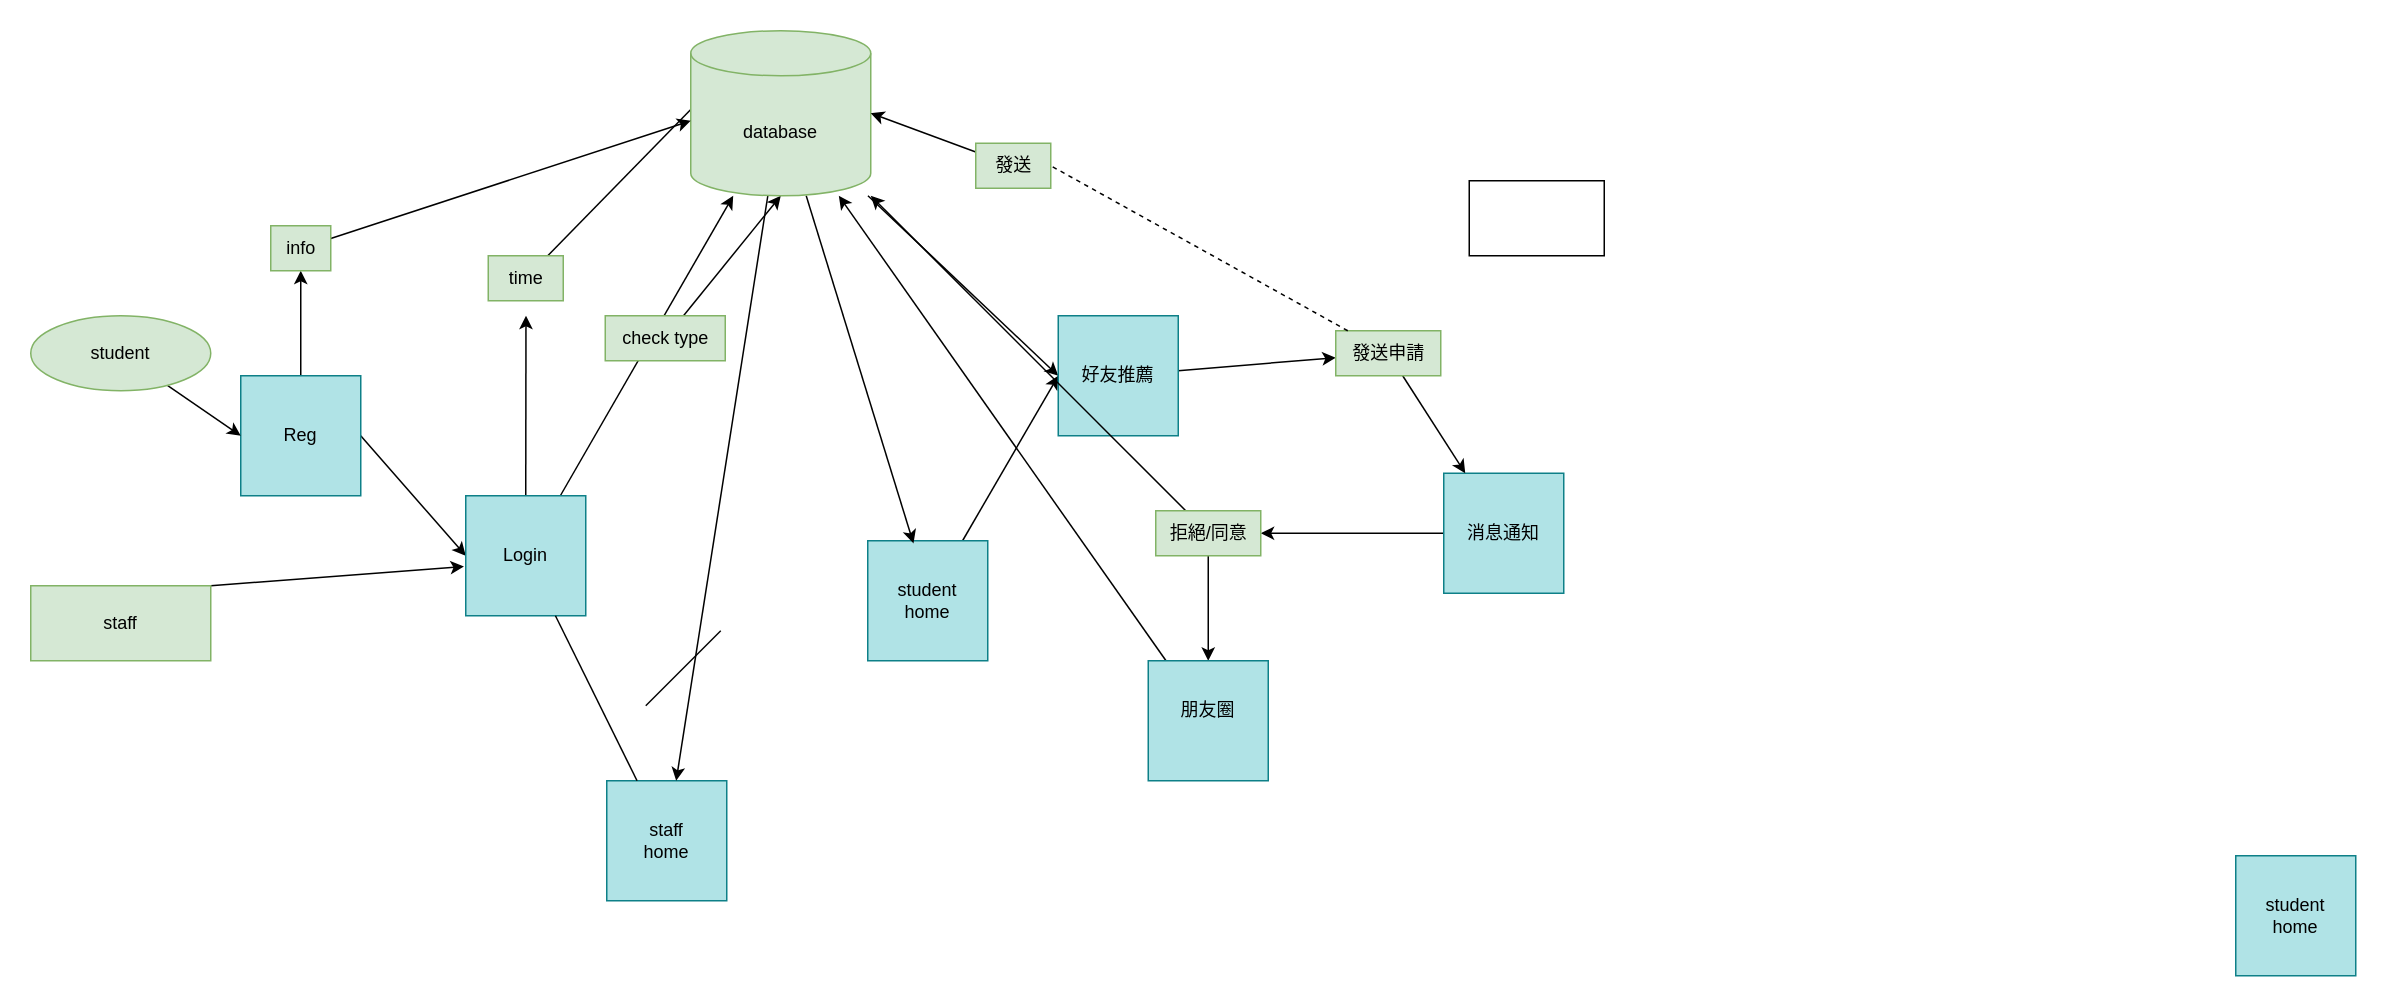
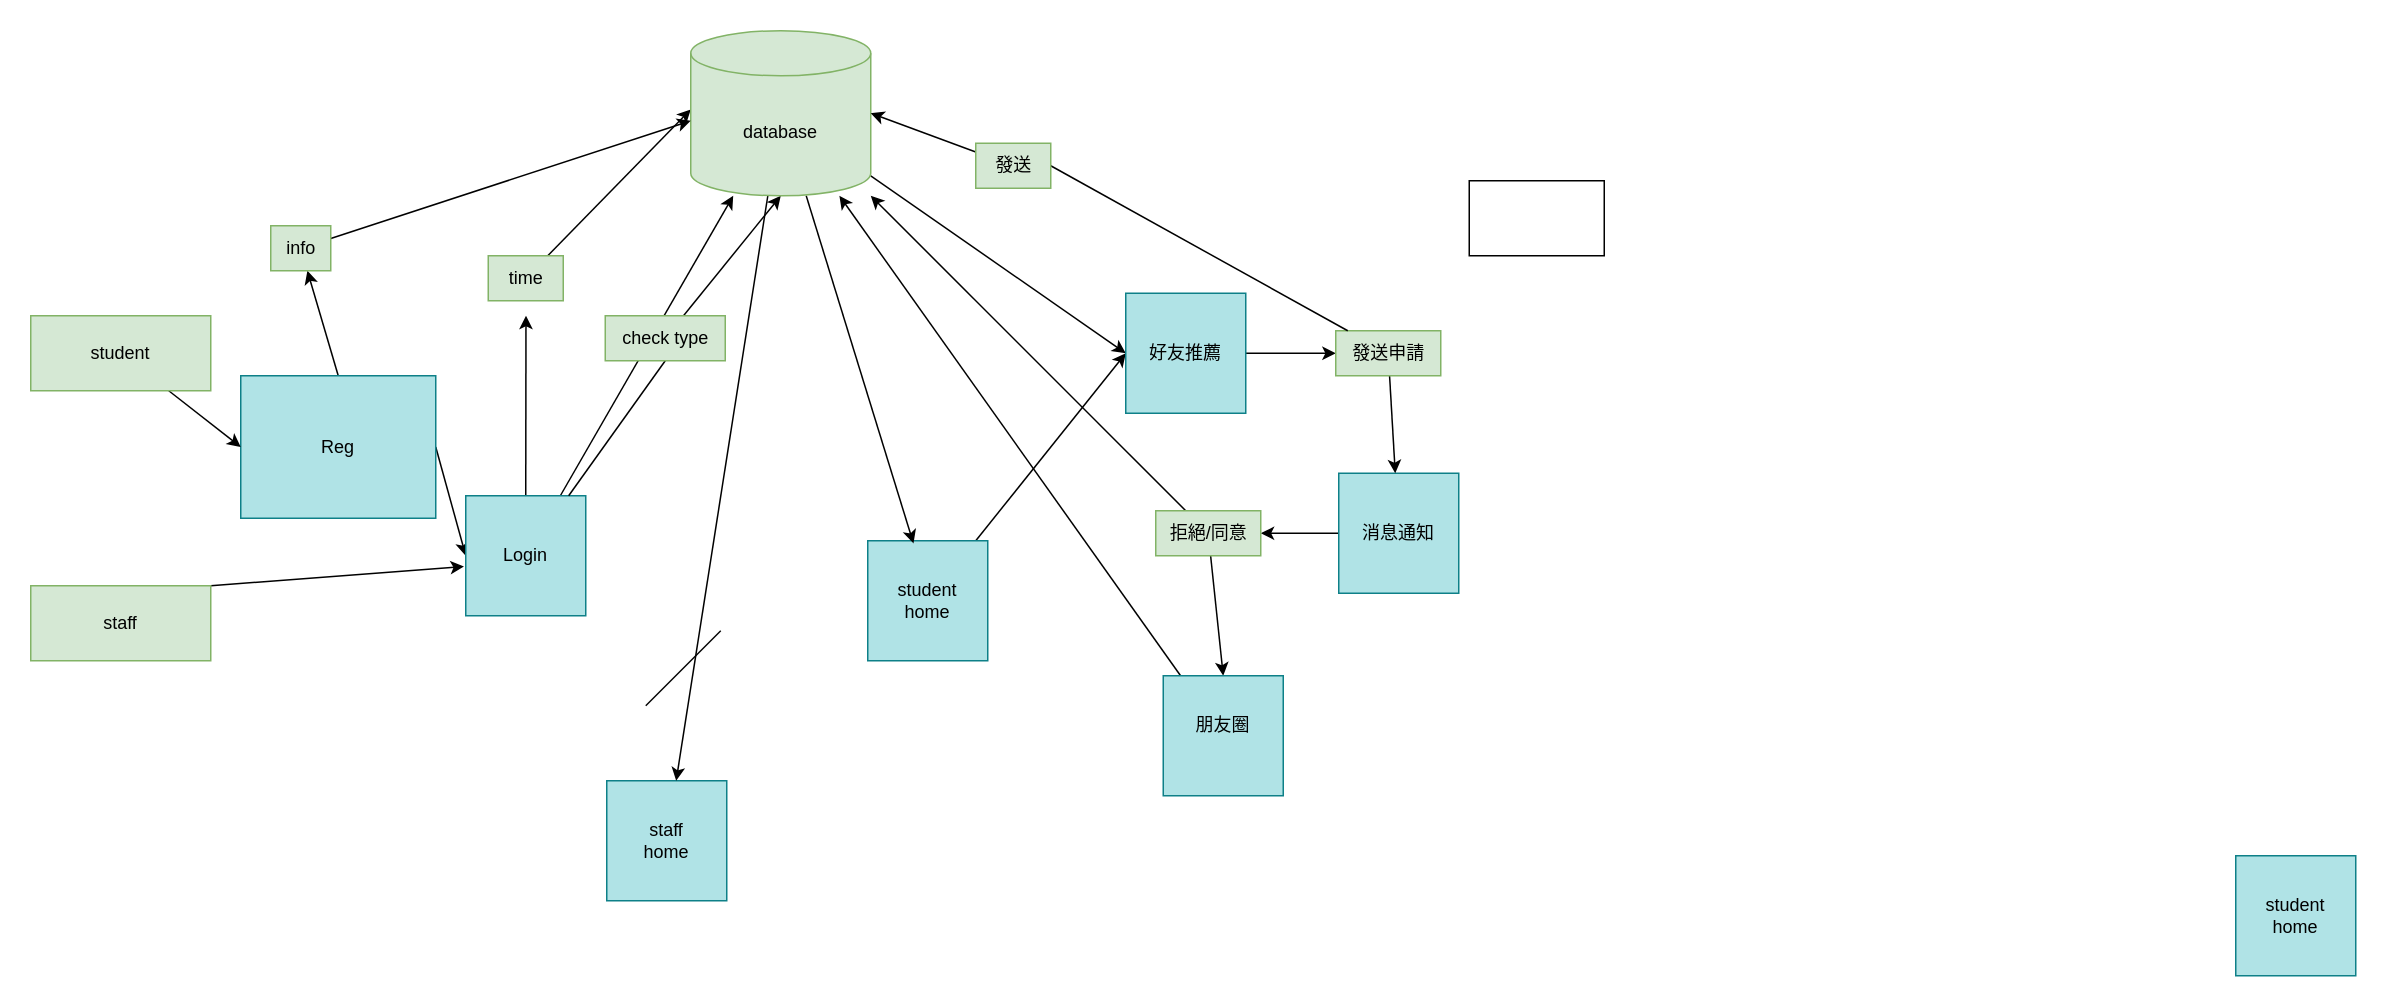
edge "database" -- "time": arrowhead none -> classic
edge "發送" -- "發送申請": style dashed -> solid
node "student": shape ellipse -> rectangle
node "好友推薦": moved (1118, 376) -> (1186, 353)
node "Reg": size 120x120 -> 195x143
node "消息通知": moved (1504, 533) -> (1399, 533)
edge "Login" -- "staff home": now "Login" -- "check type"
node "朋友圈": moved (1208, 721) -> (1223, 736)
